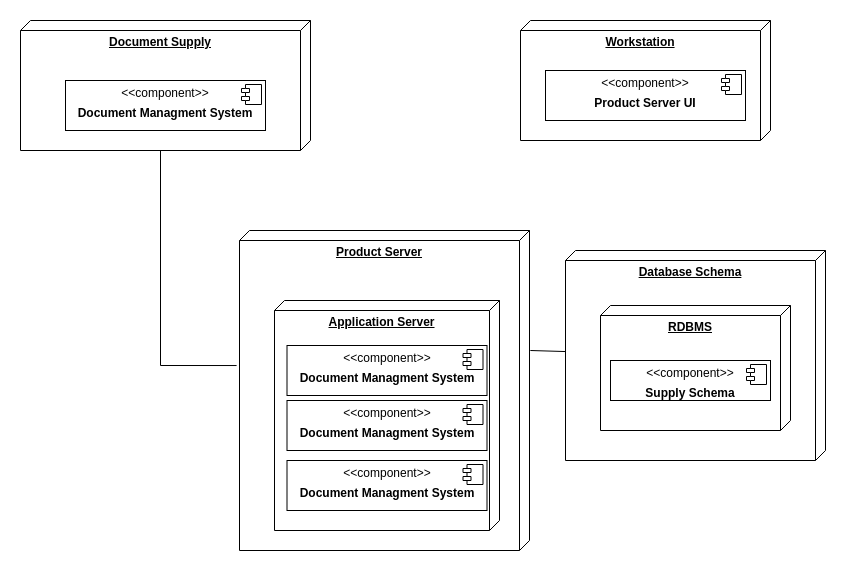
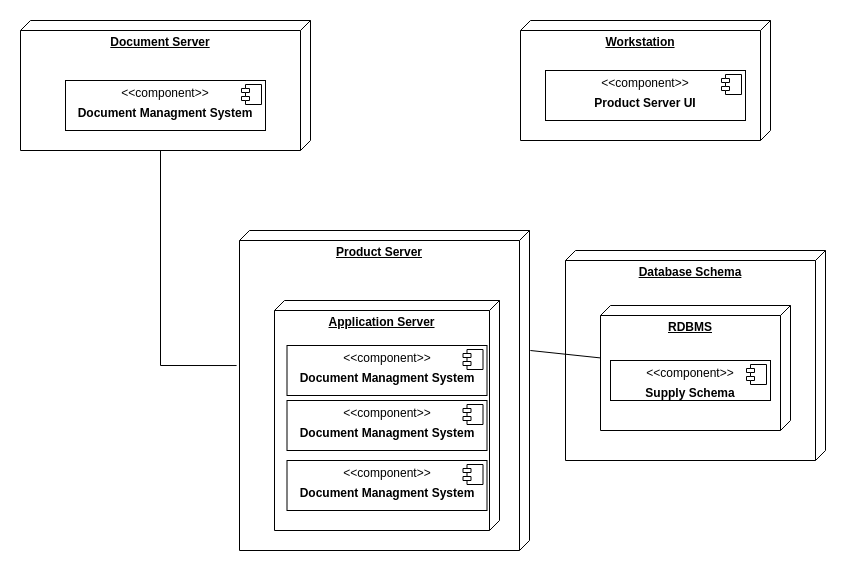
node "Document Supply": label "Document Supply" -> "Document Server"
edge "Database Schema" -- "Product Server": now "RDBMS" -- "Product Server"
